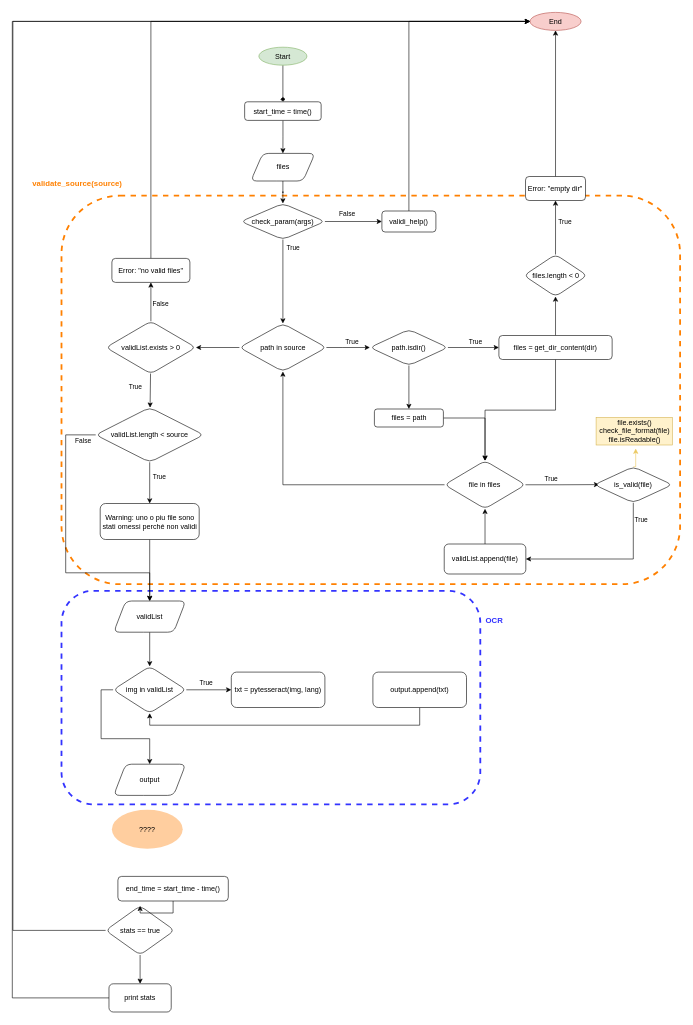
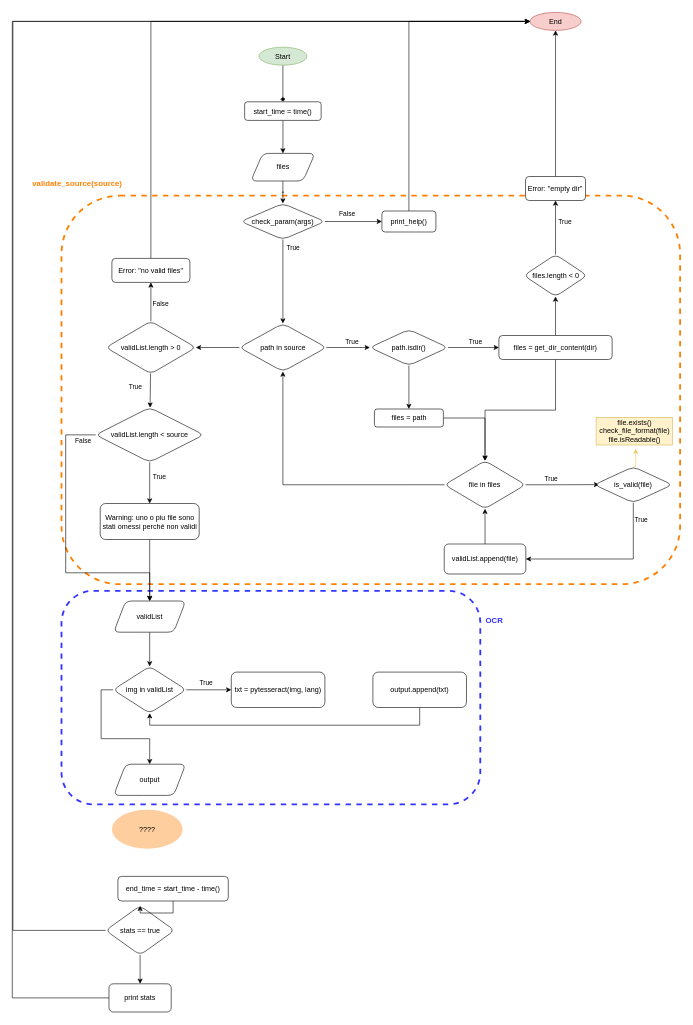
node "validi_help()": label "validi_help()" -> "print_help()"
node "validList.exists > 0": label "validList.exists > 0" -> "validList.length > 0"
